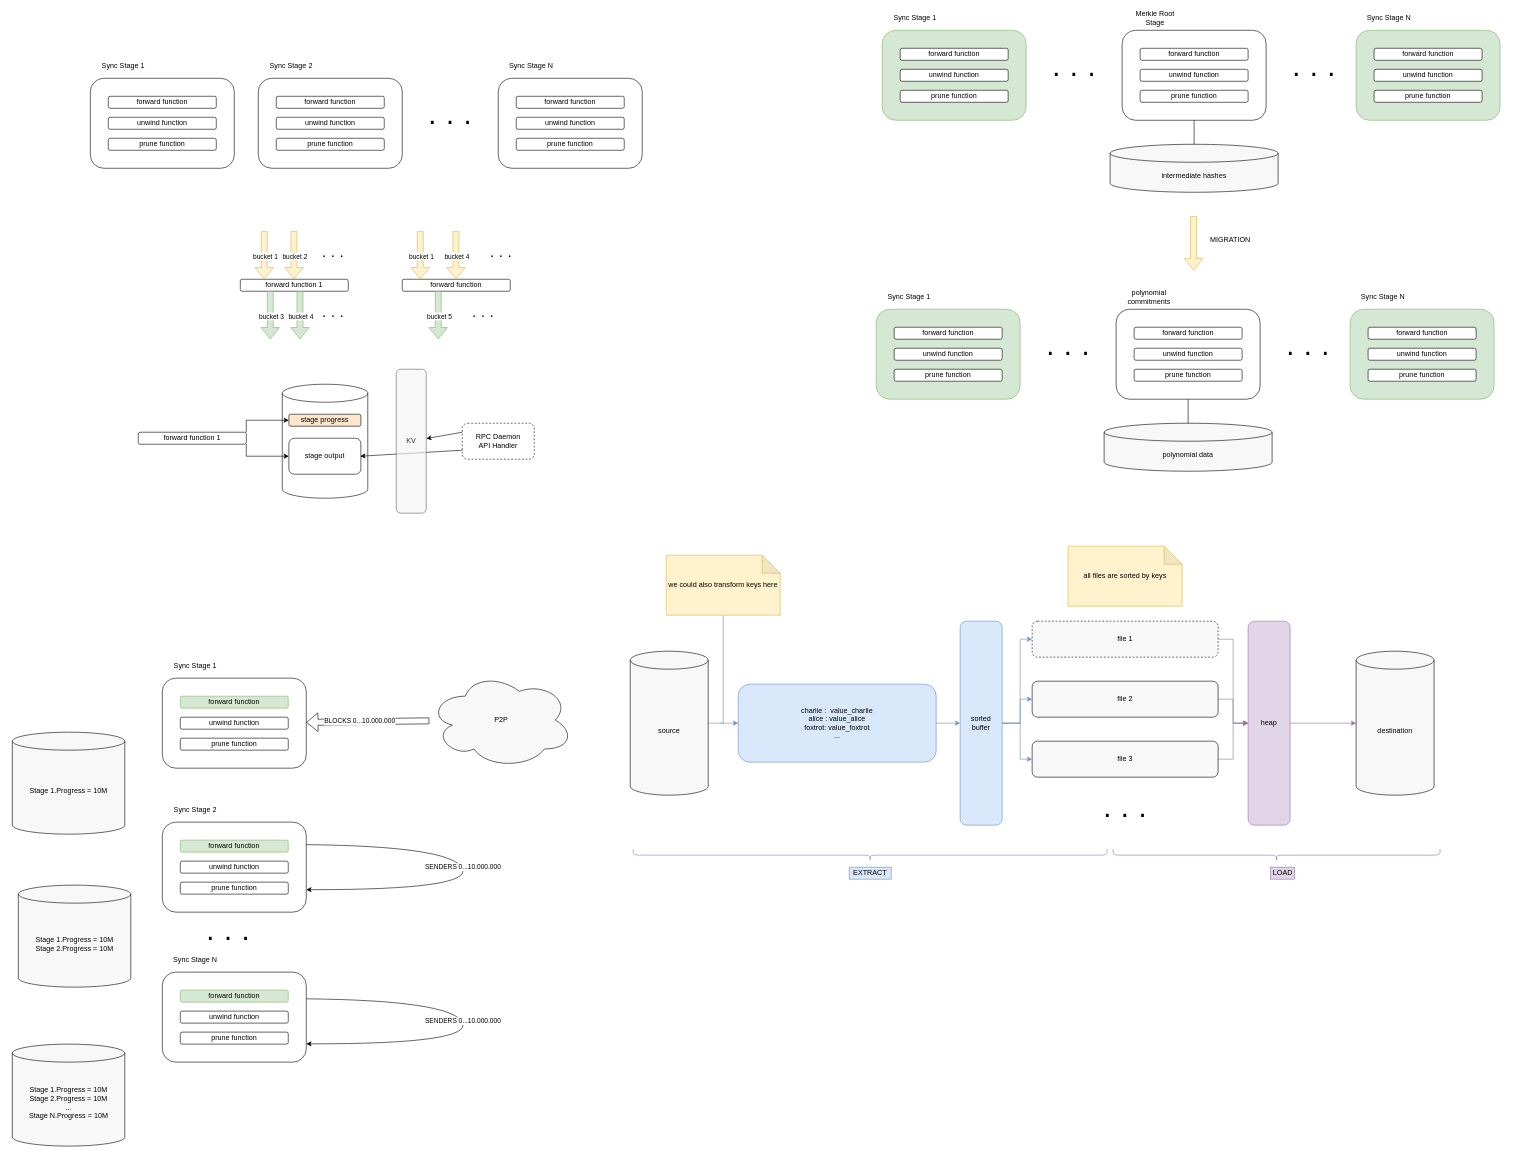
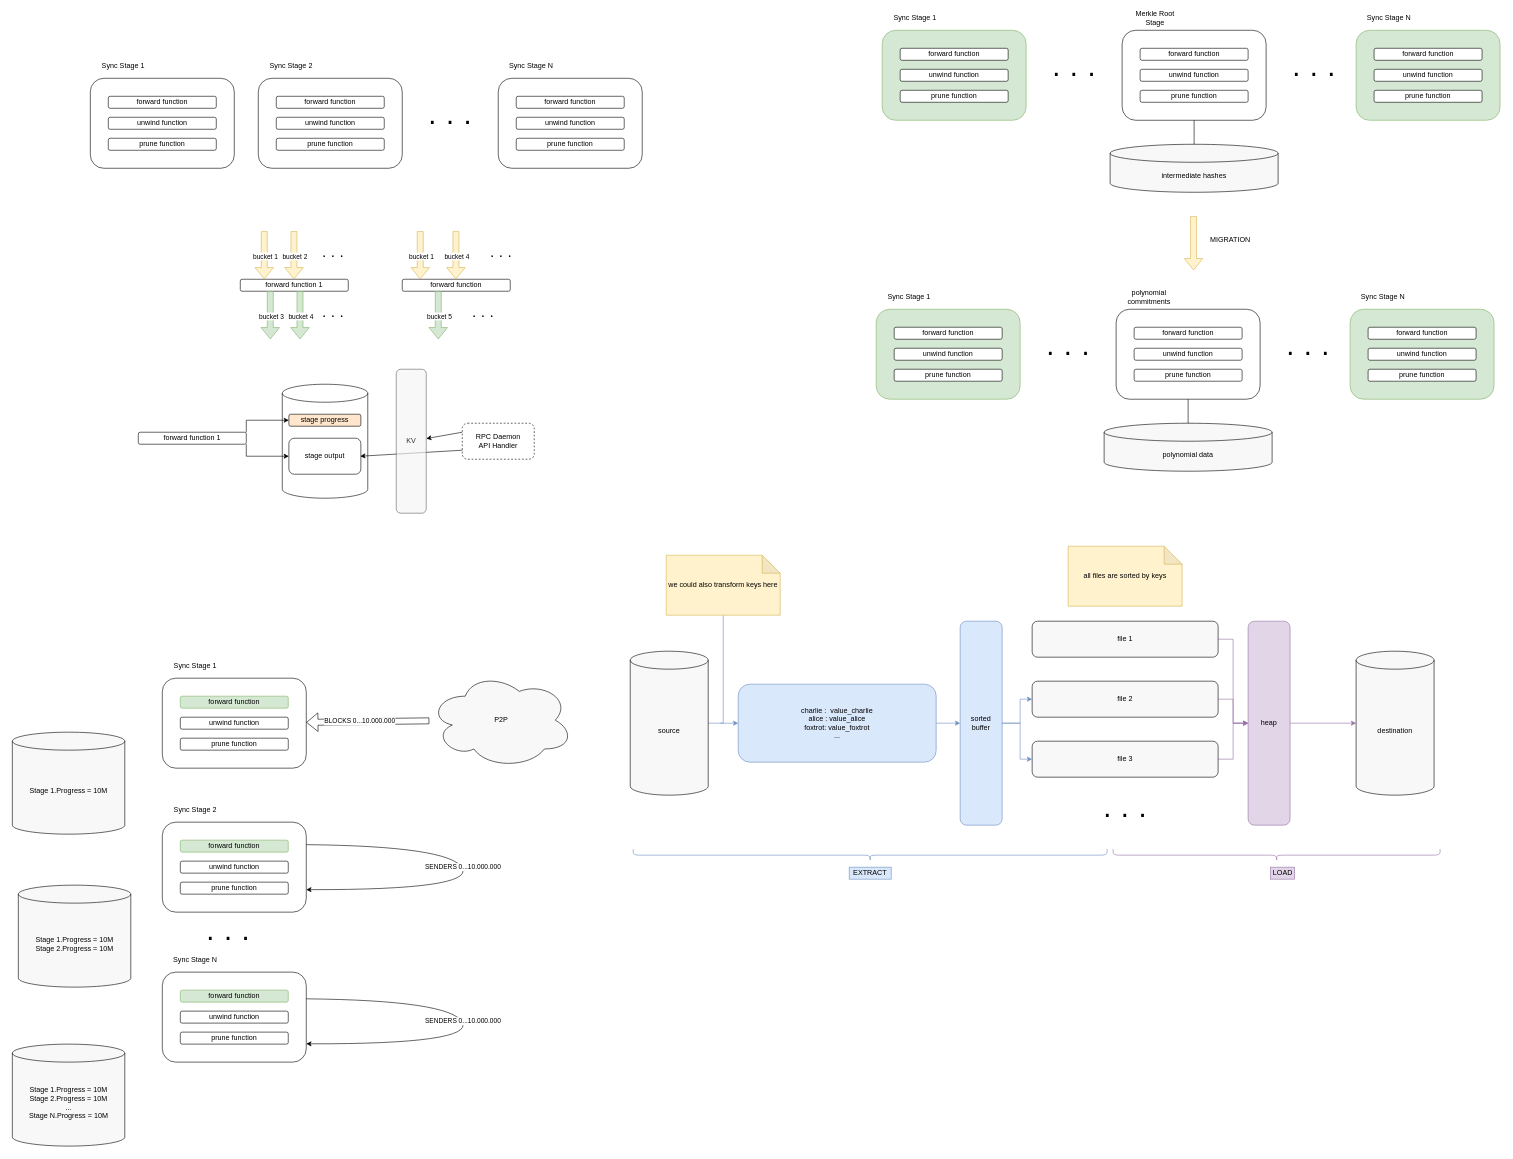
edge "sorted buffer" -> "file 1": removed
node "file 1": style dashed -> solid
